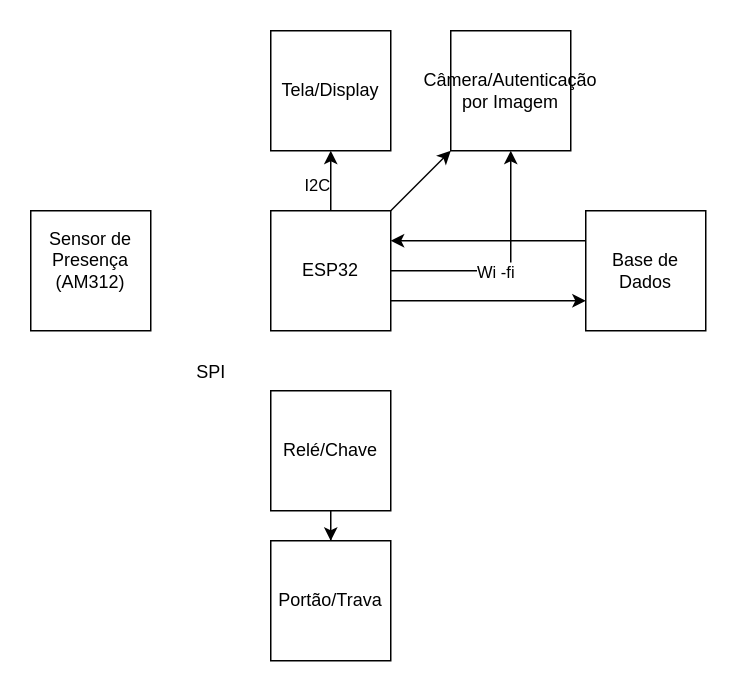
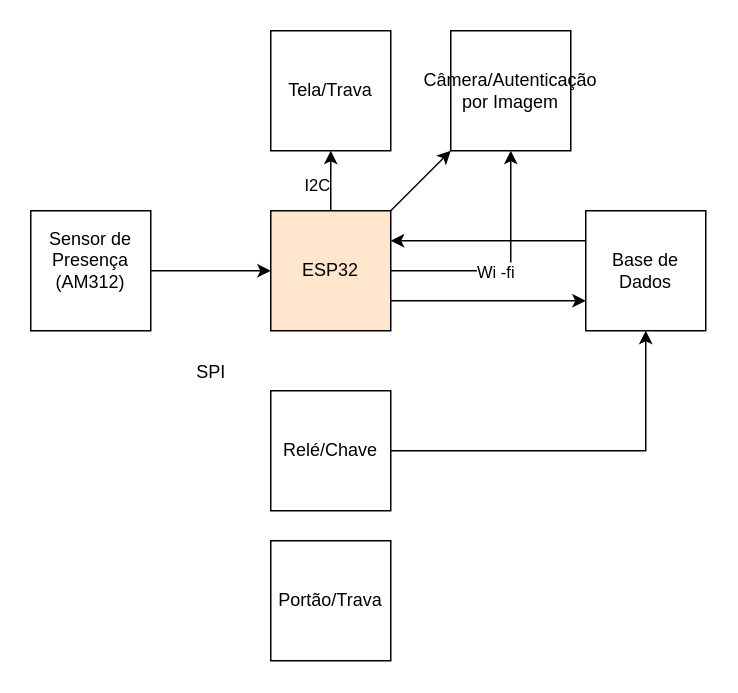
node "Tela/Display": label "Tela/Display" -> "Tela/Trava"
edge "Sensor de Presença (AM312)" -> "ESP32": added
node "ESP32": fillcolor #ffffff -> #ffe6cc
edge "Relé/Chave" -> "Portão/Trava": now "Relé/Chave" -> "Base de Dados"
